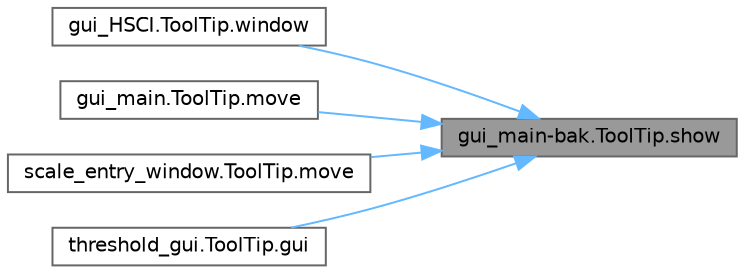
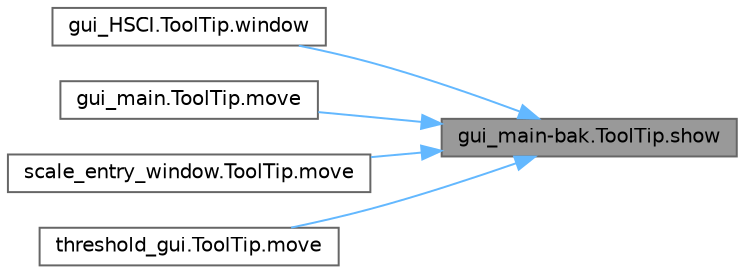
node "threshold_gui.ToolTip.gui": label "threshold_gui.ToolTip.gui" -> "threshold_gui.ToolTip.move"
